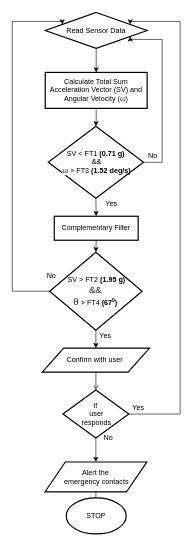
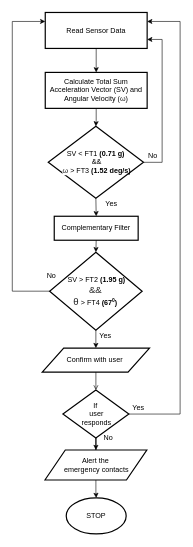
node "Read Sensor Data": shape diamond -> rectangle
node "Alert the emergency contacts": moved (96, 477) -> (96, 465)
